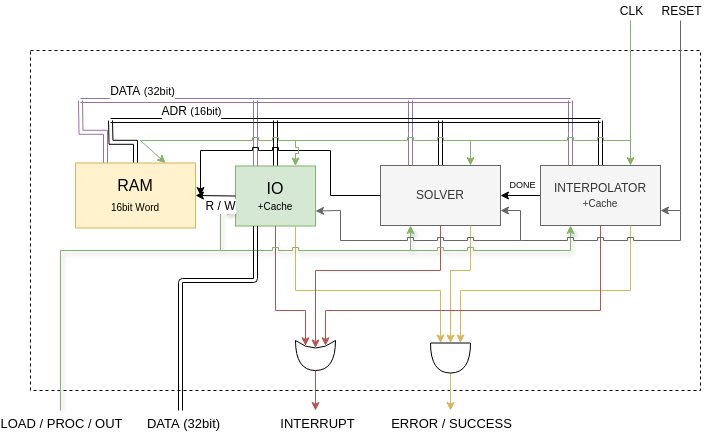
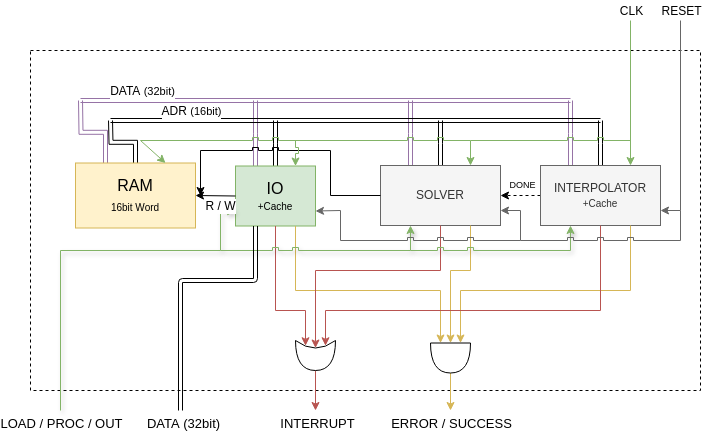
edge "INTERPOLATOR+Cache" -> "SOLVER": style solid -> dashed
